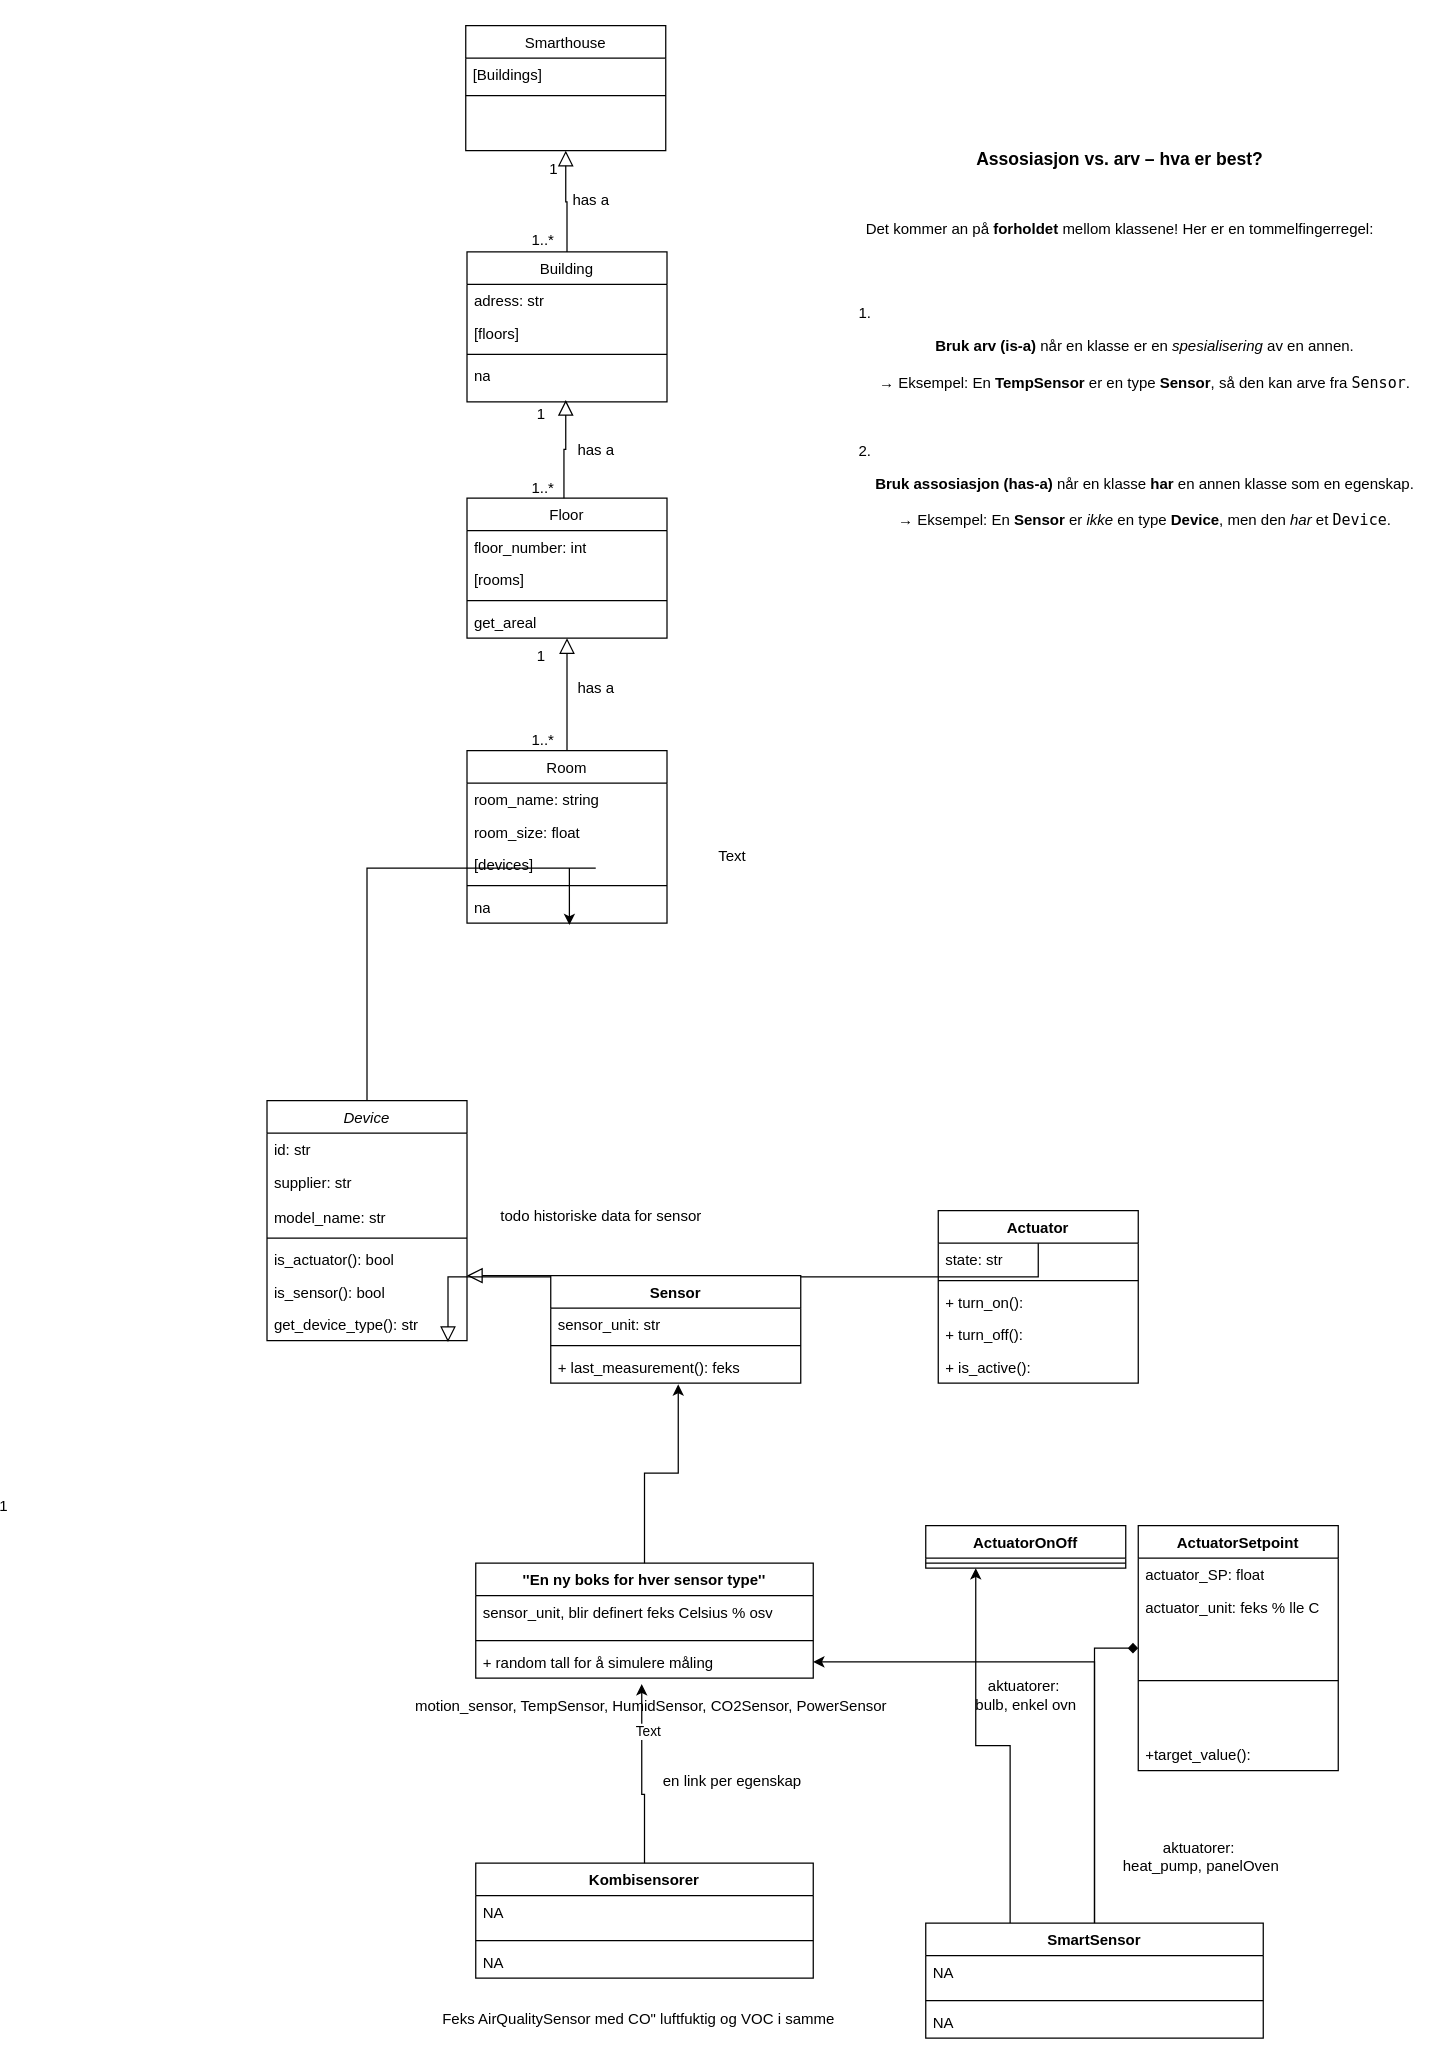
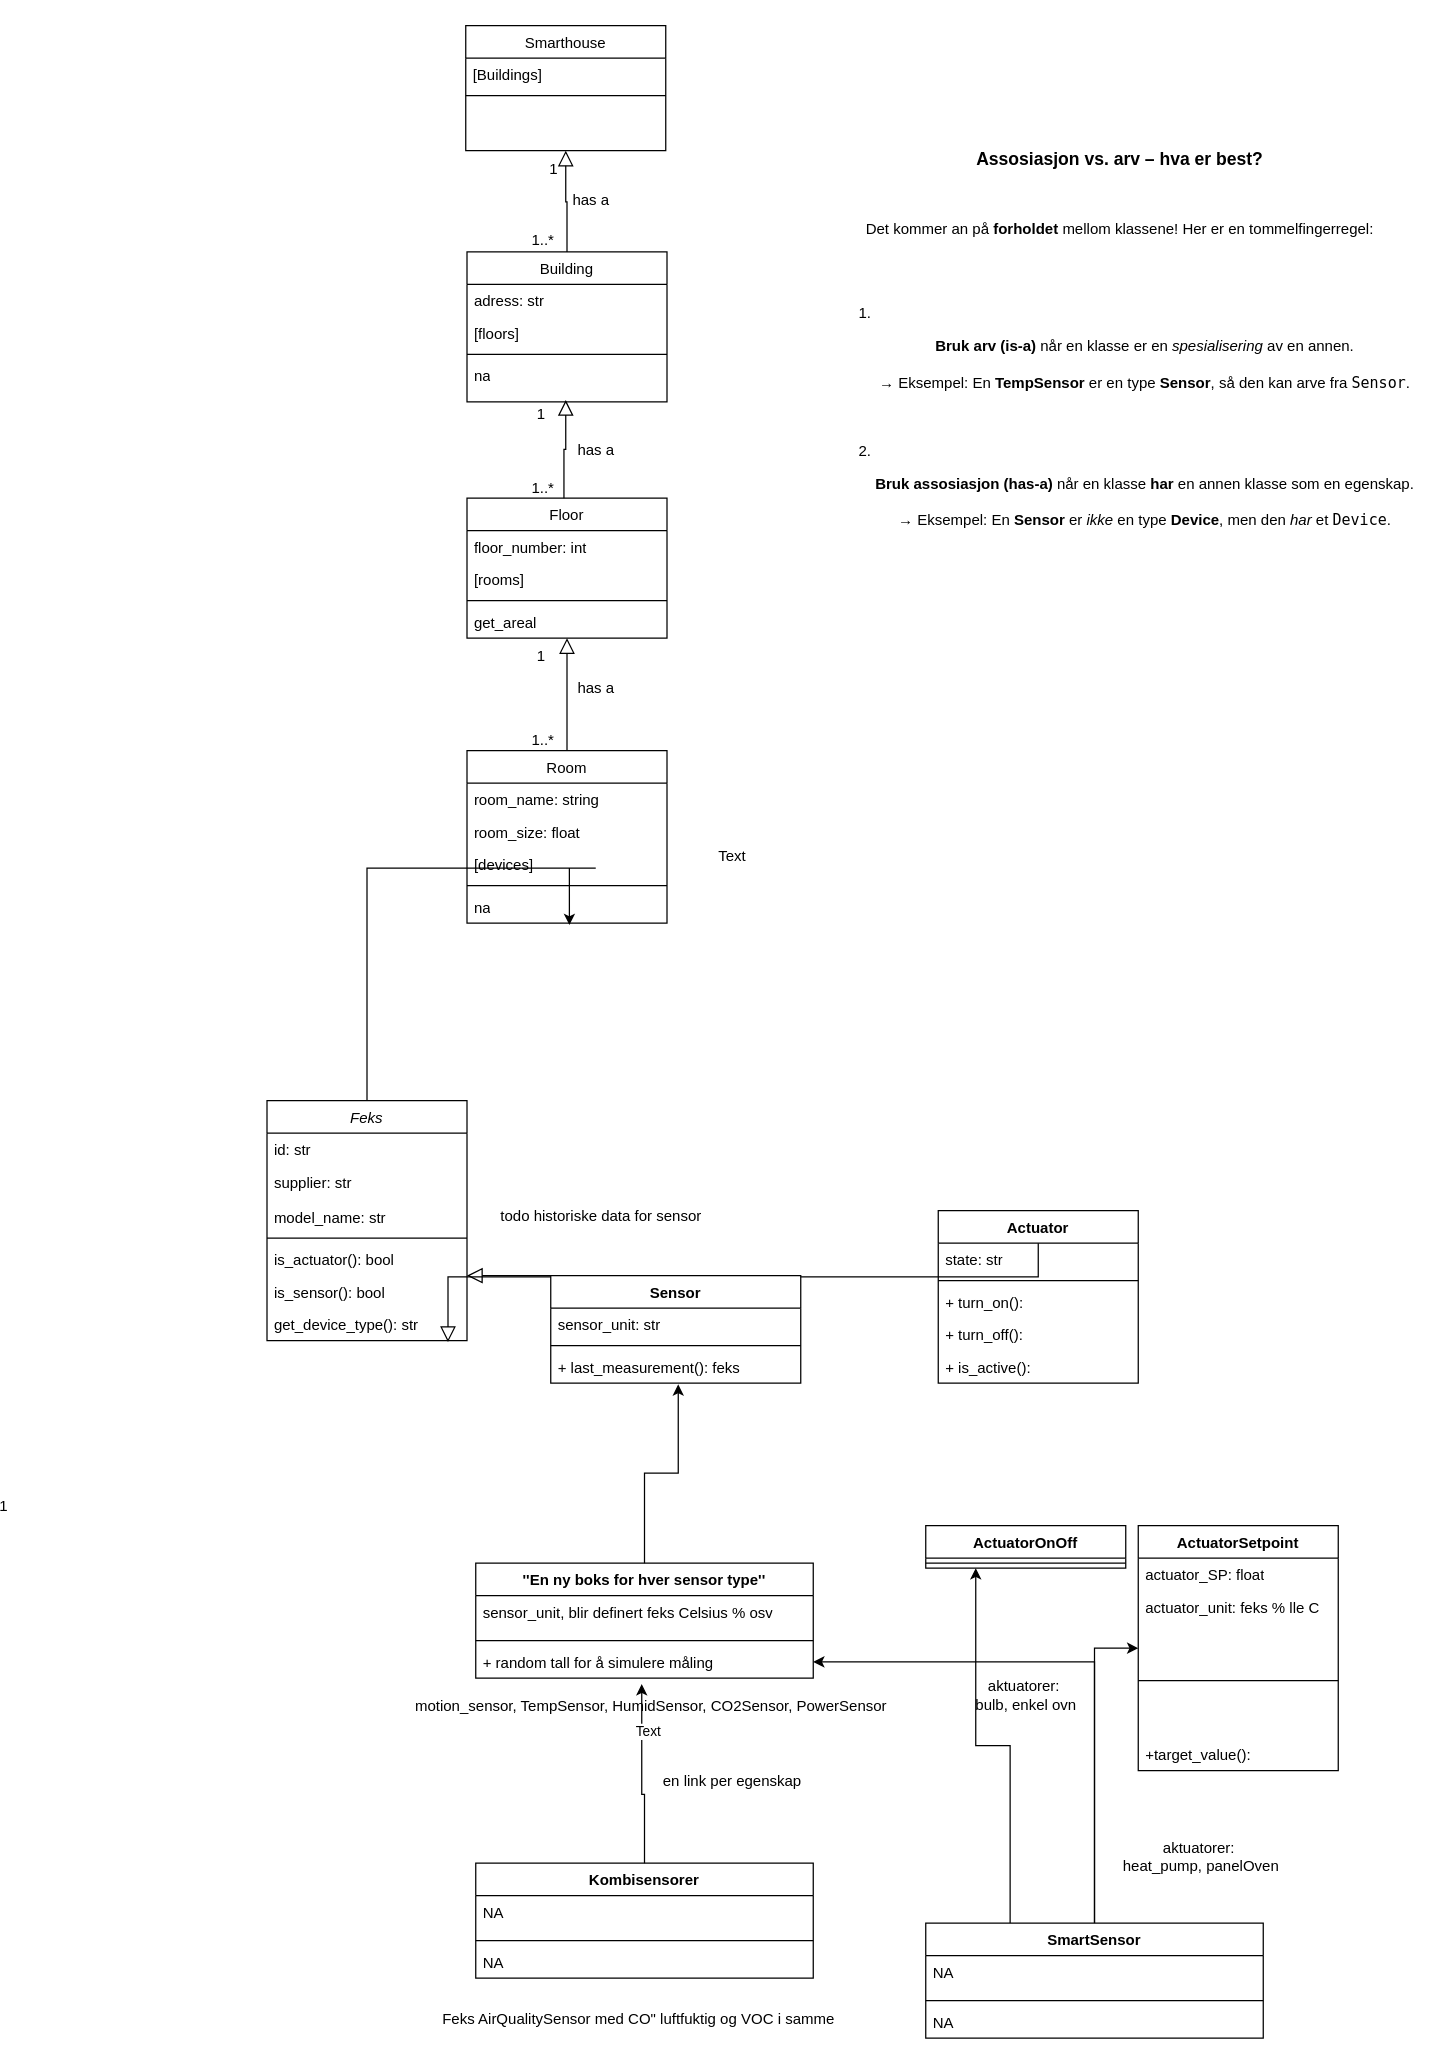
node "Device": label "Device" -> "Feks"
edge "SmartSensor" -> "ActuatorSetpoint": arrowhead diamond -> classic
